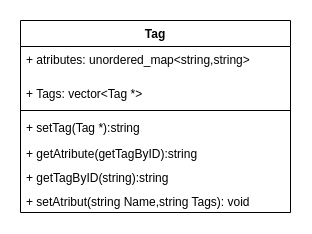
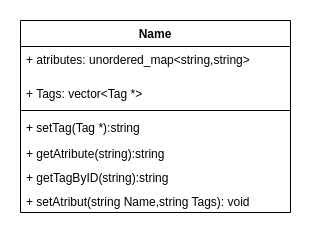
node "Tag": label "Tag" -> "Name"
node "+ getAtribute(getTagByID):string": label "+ getAtribute(getTagByID):string" -> "+ getAtribute(string):string"
